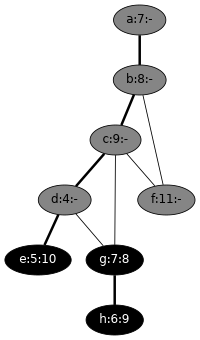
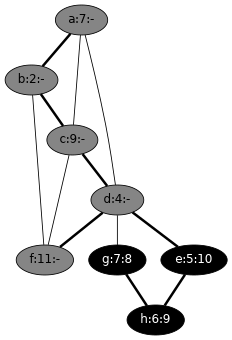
node "b:8:-": label "b:8:-" -> "b:2:-"
edge "a:7:-" -- "d:4:-": added
edge "c:9:-" -- "g:7:8": now "c:9:-" -- "a:7:-"
edge "d:4:-" -- "f:11:-": added
edge "e:5:10" -- "h:6:9": added
